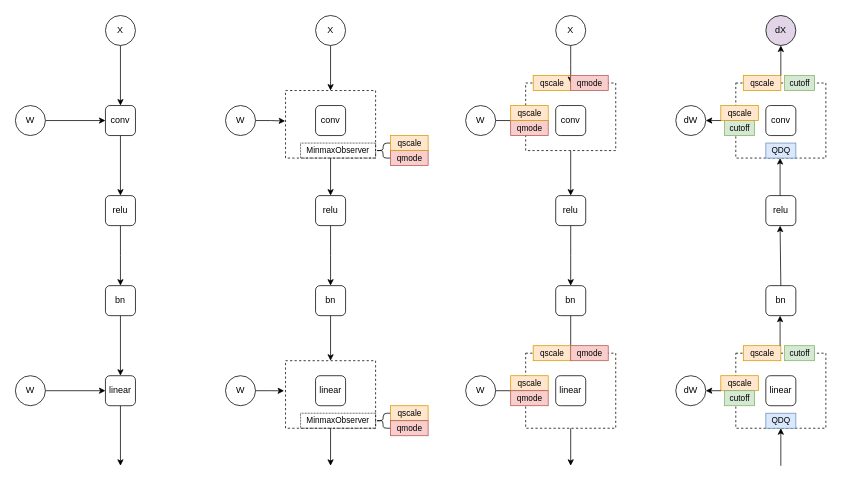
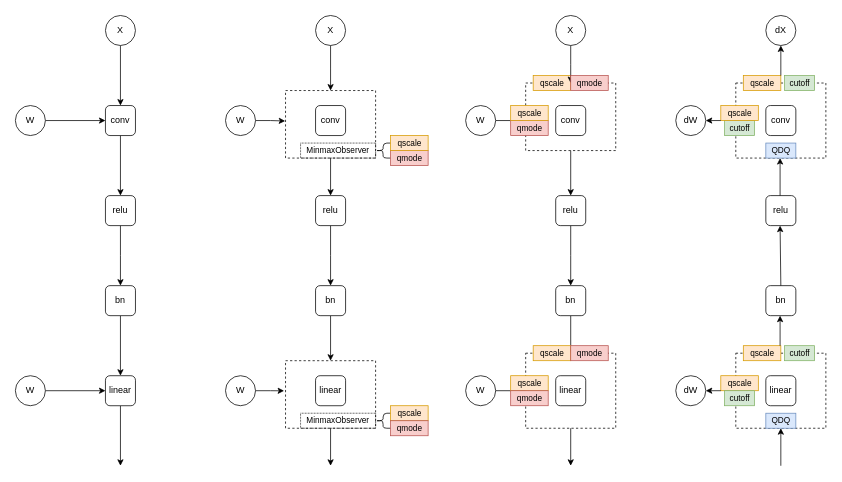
node "dX": fillcolor #e1d5e7 -> #ffffff
